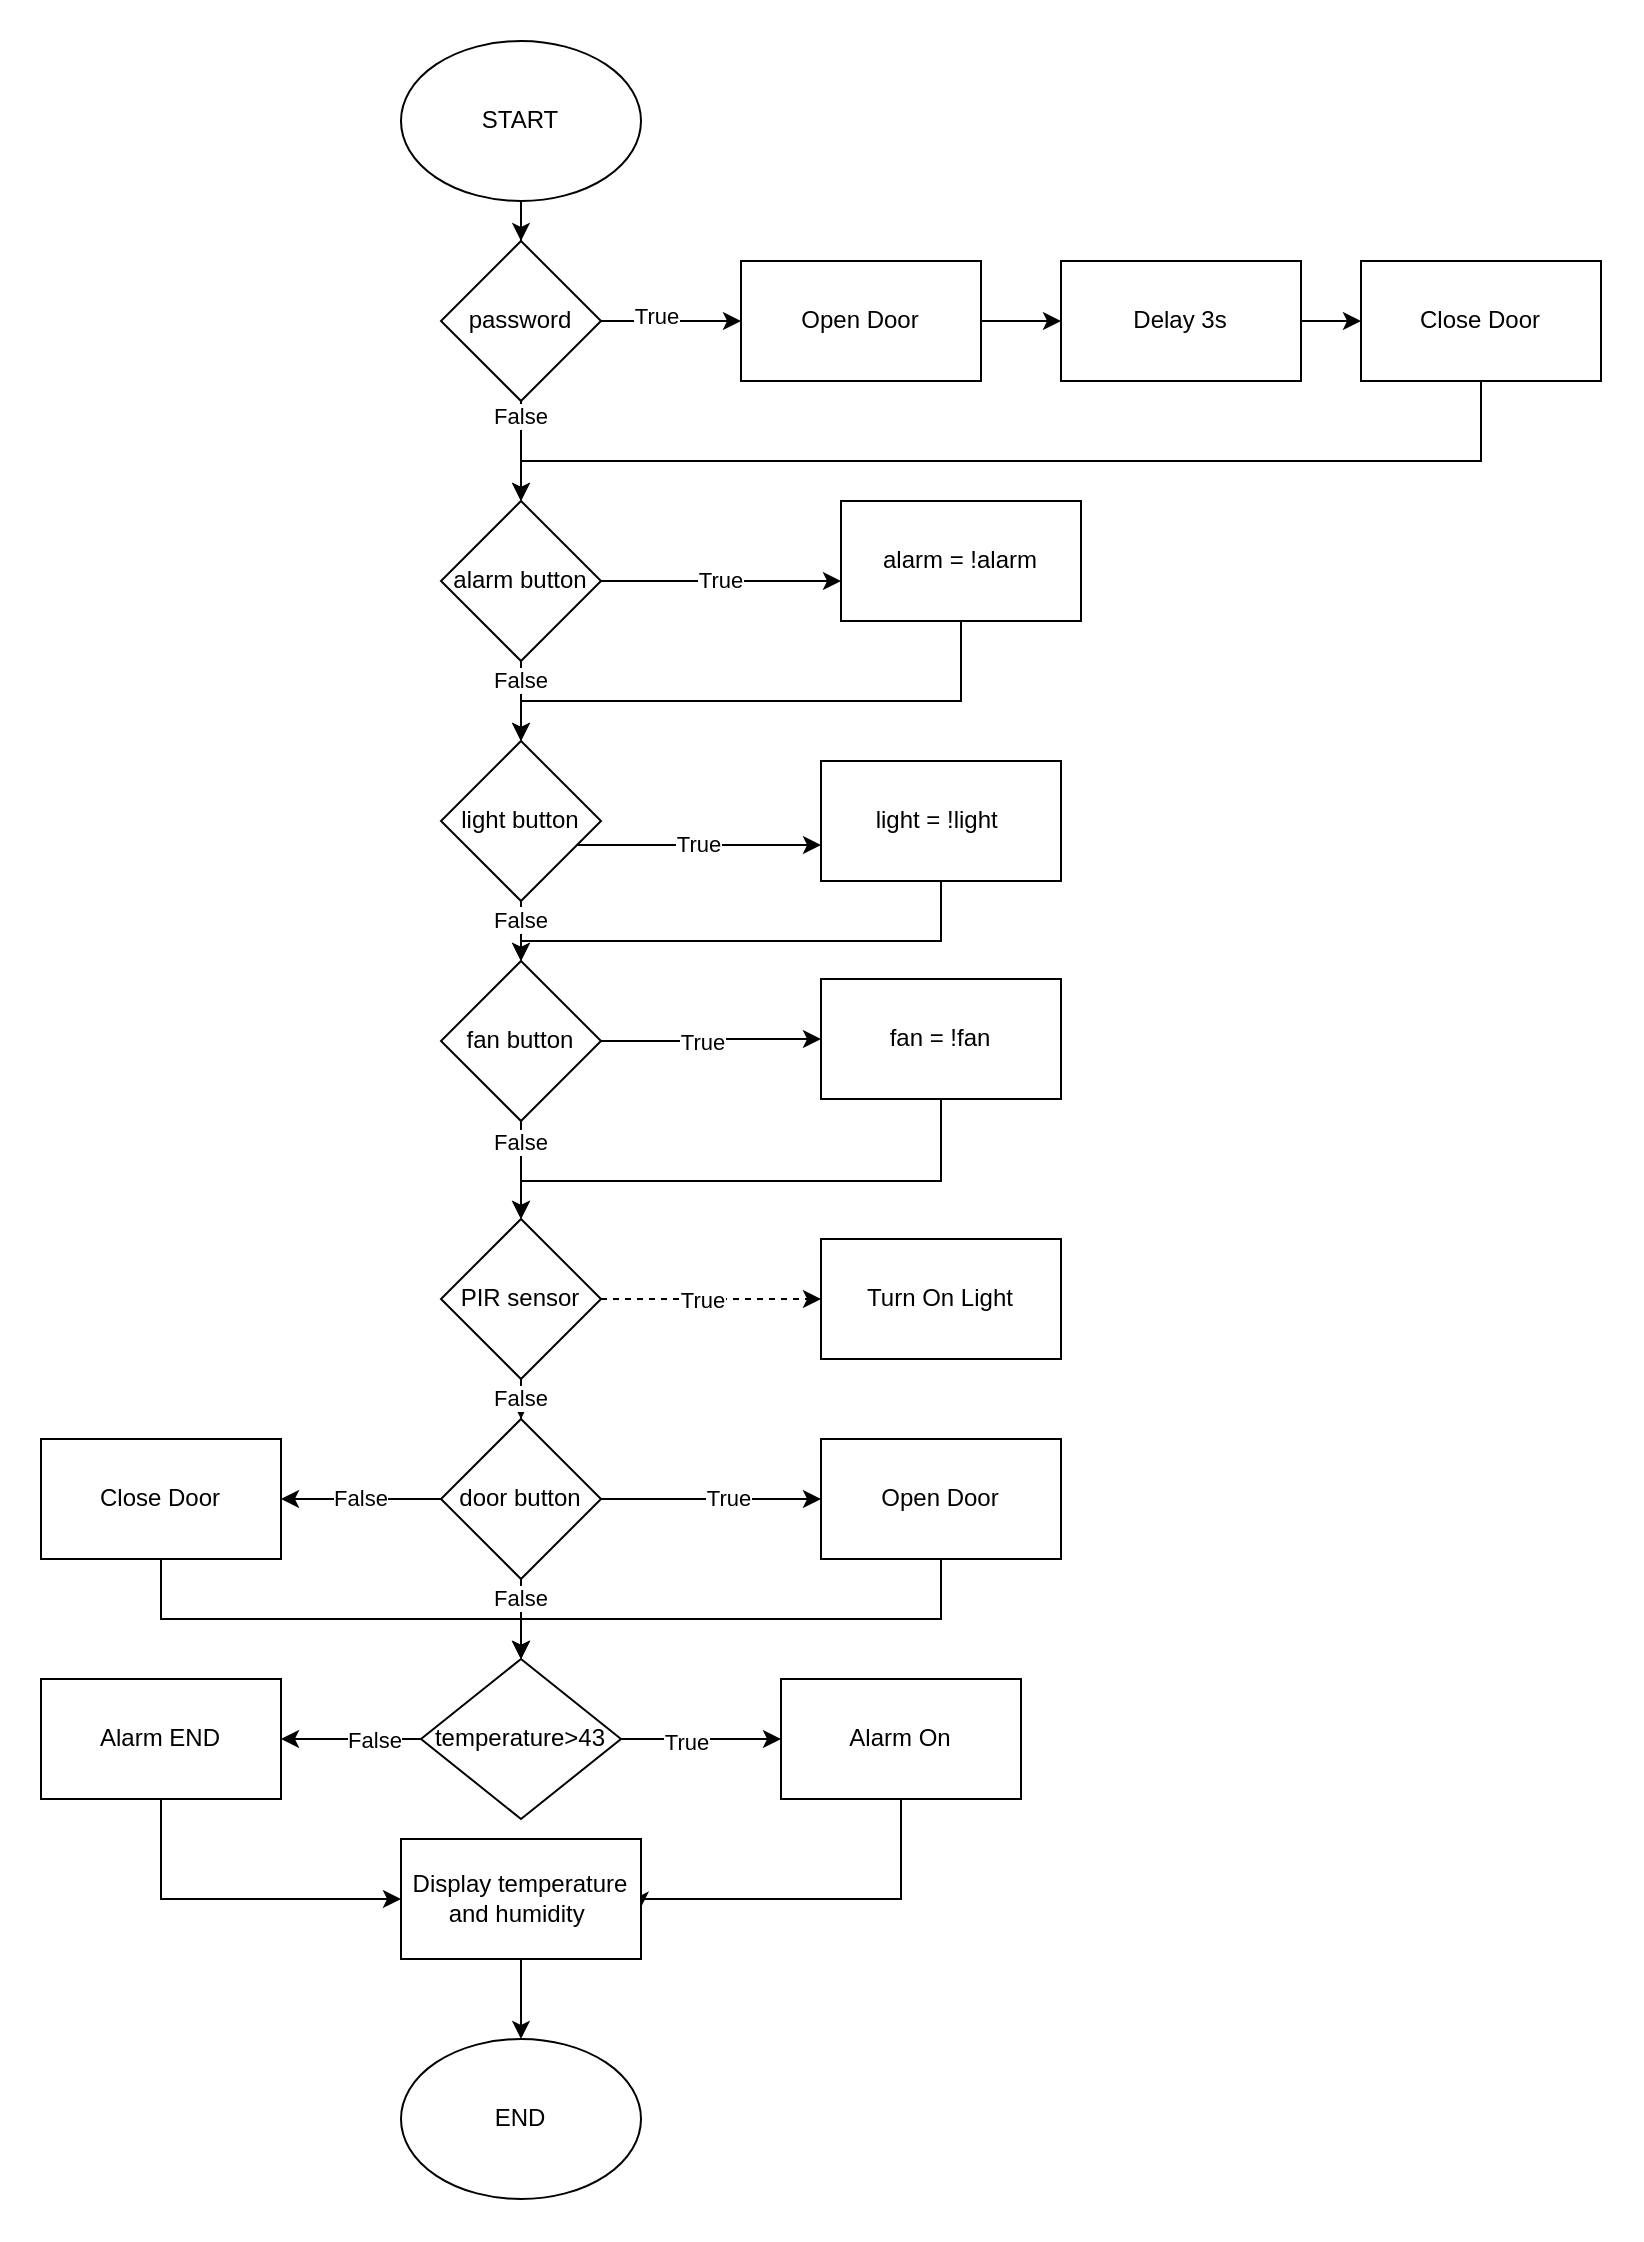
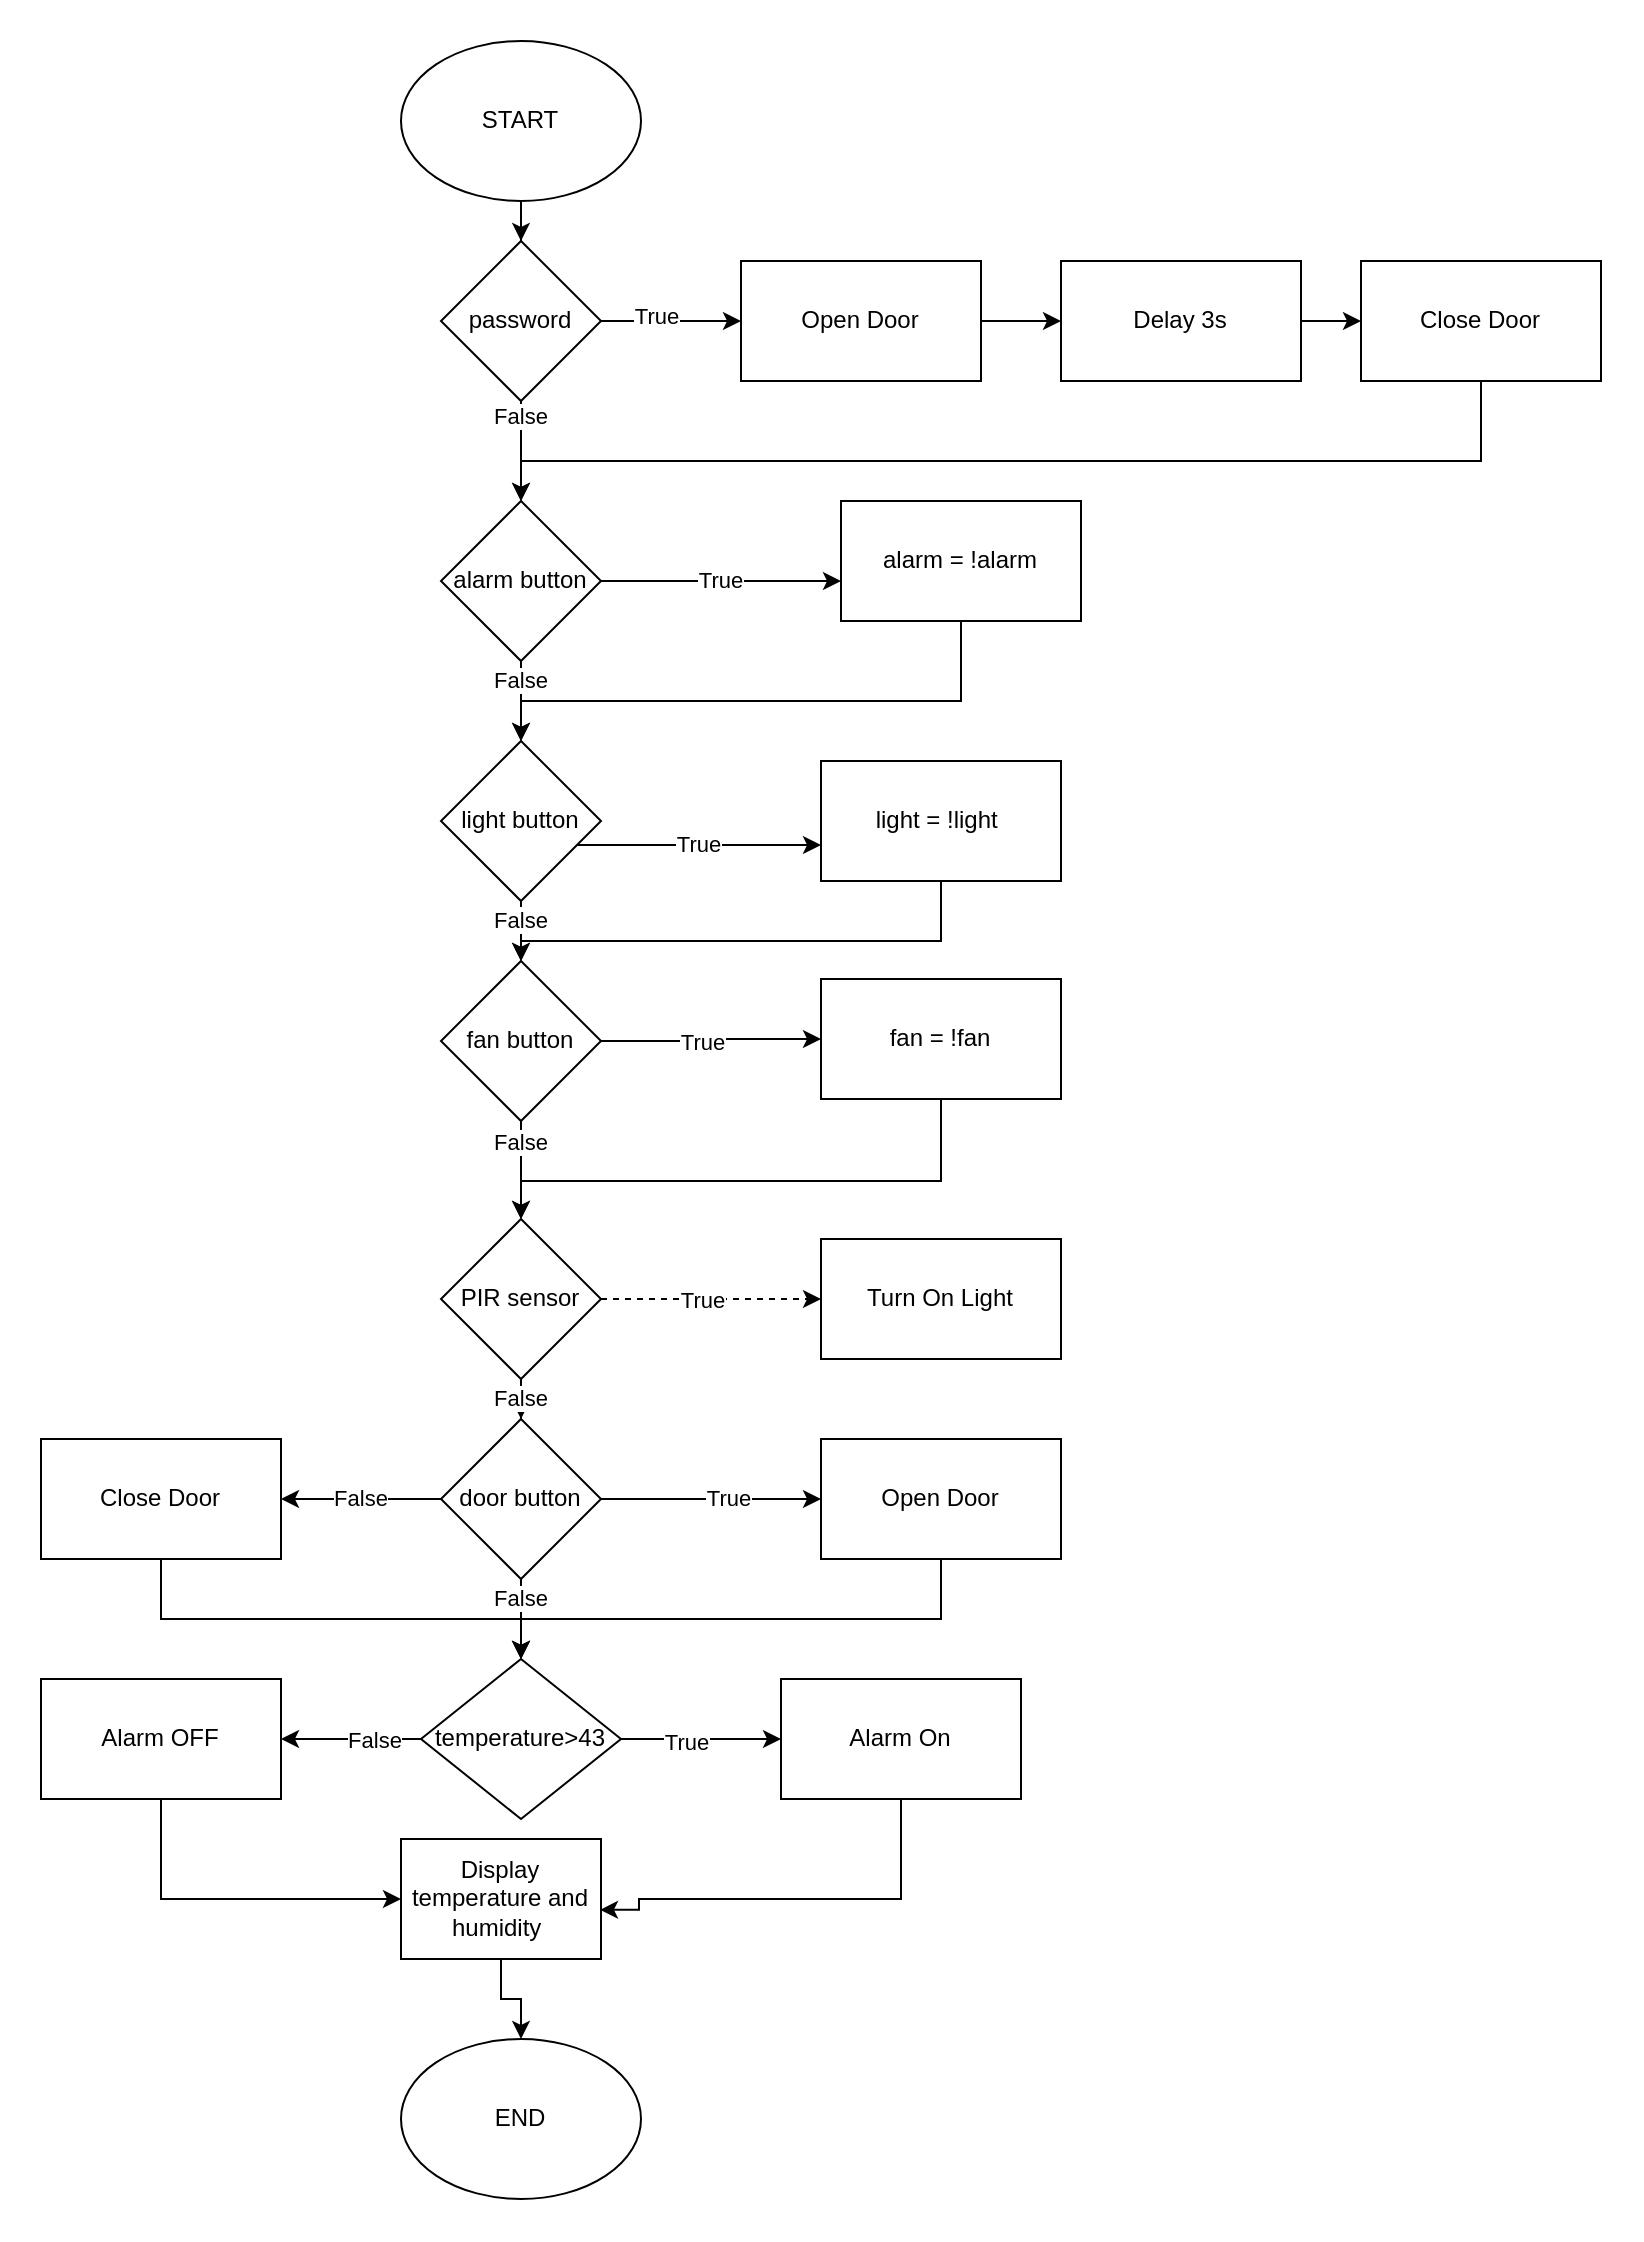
node "Alarm END": label "Alarm END" -> "Alarm OFF"
node "Display temperature and humidity": size 240x120 -> 200x120
